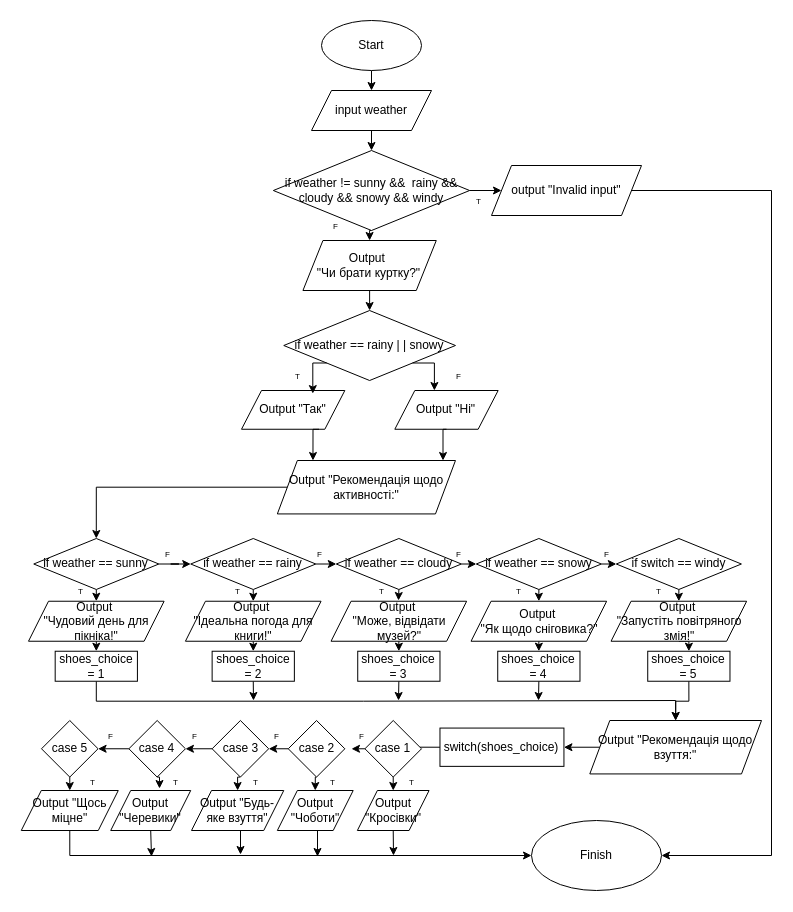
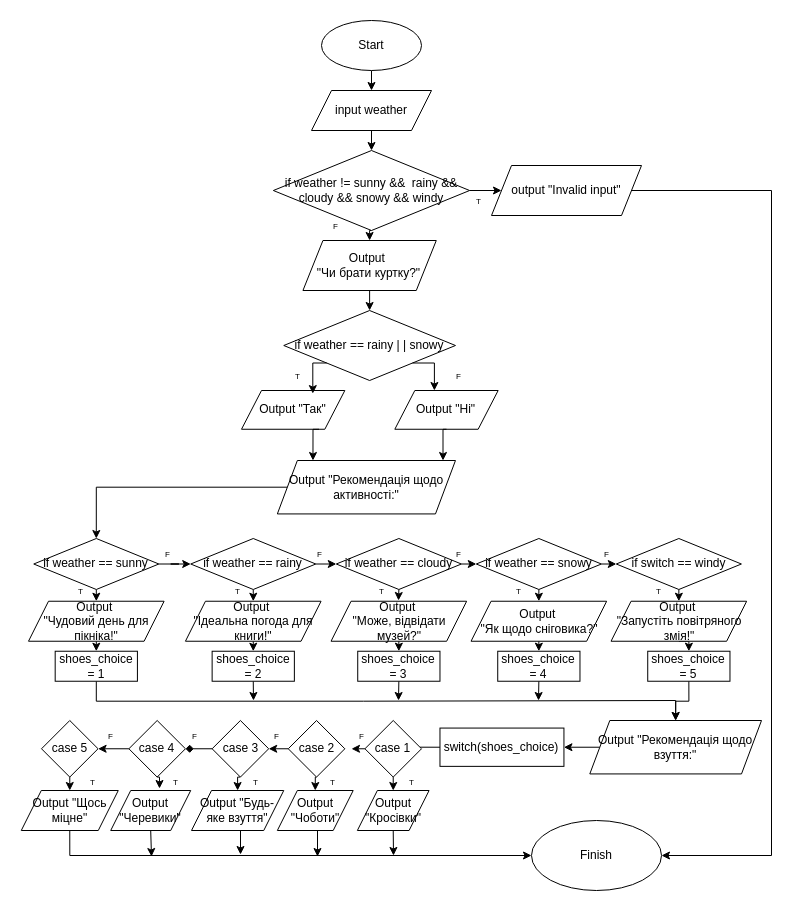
edge "case 3" -> "case 4": arrowhead classic -> diamond
